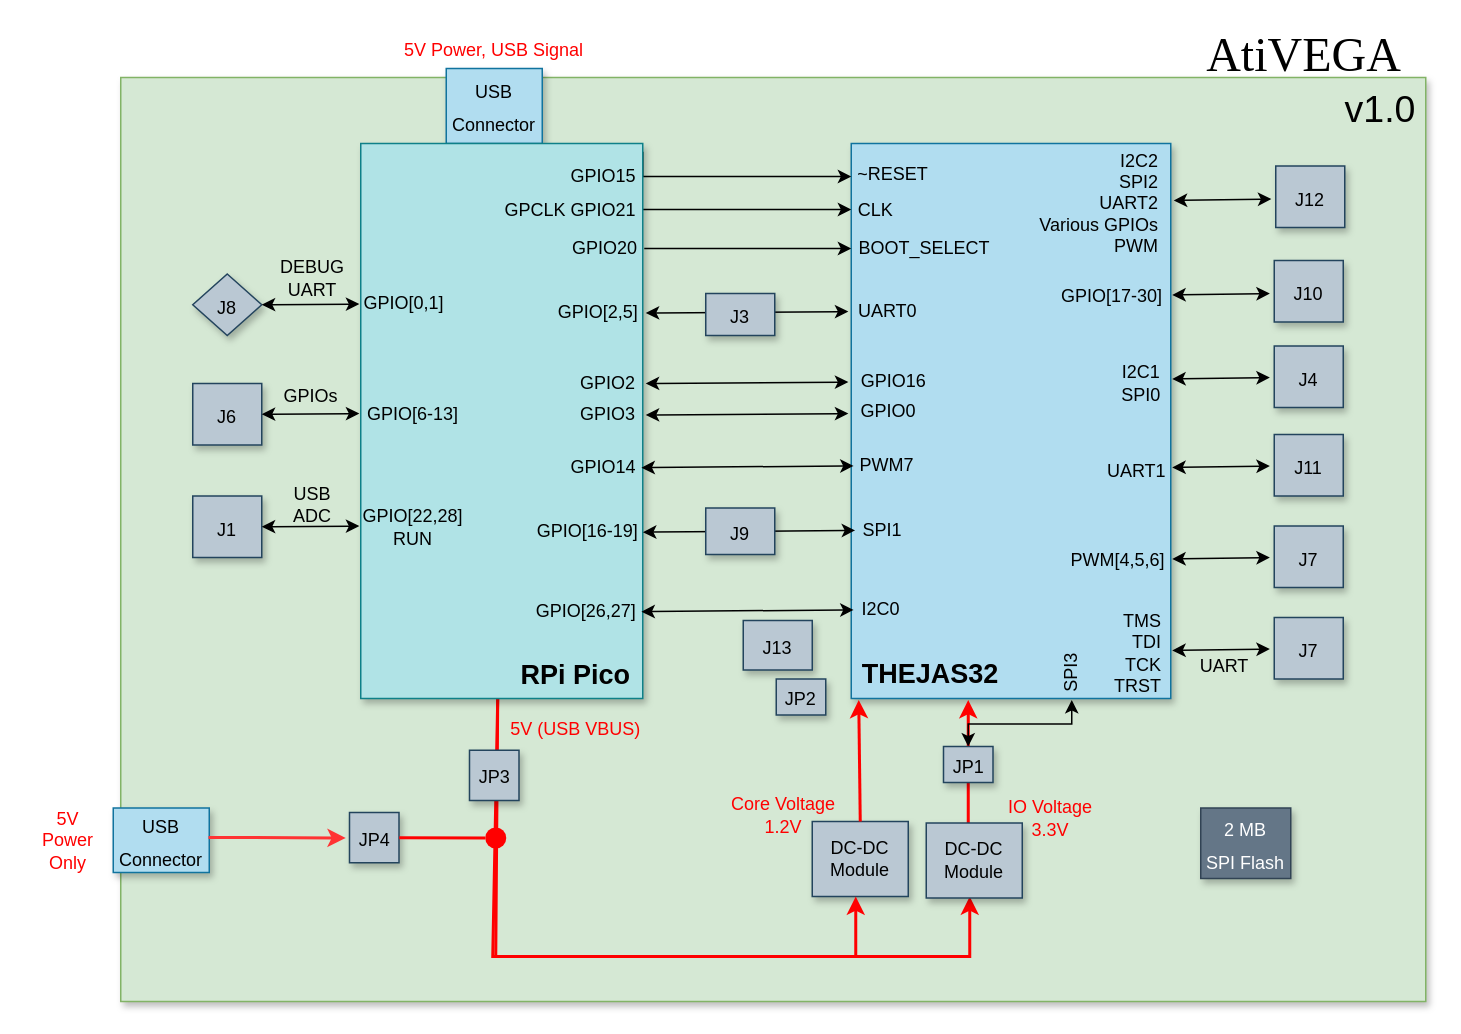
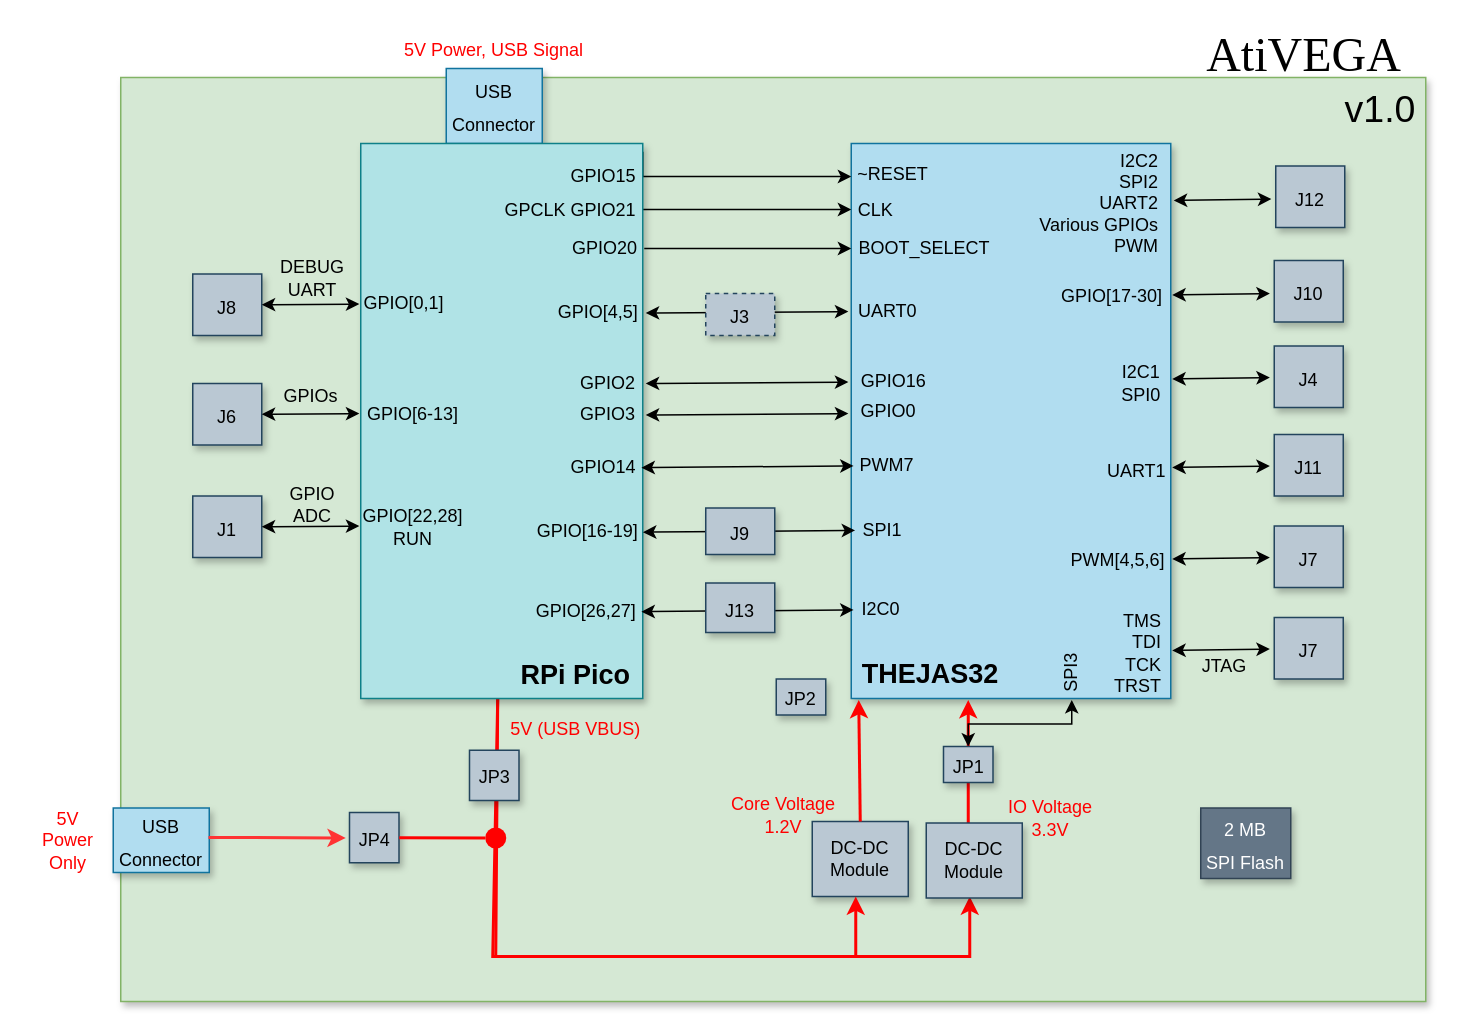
node "J8": shape diamond -> rectangle
node "GPIO[2,5]": label "GPIO[2,5]" -> "GPIO[4,5]"
node "J3": style solid -> dashed
node "USB ADC": label "USB ADC" -> "GPIO ADC"
node "J13": moved (778, 645) -> (740, 608)
node "UART": label "UART" -> "JTAG"
